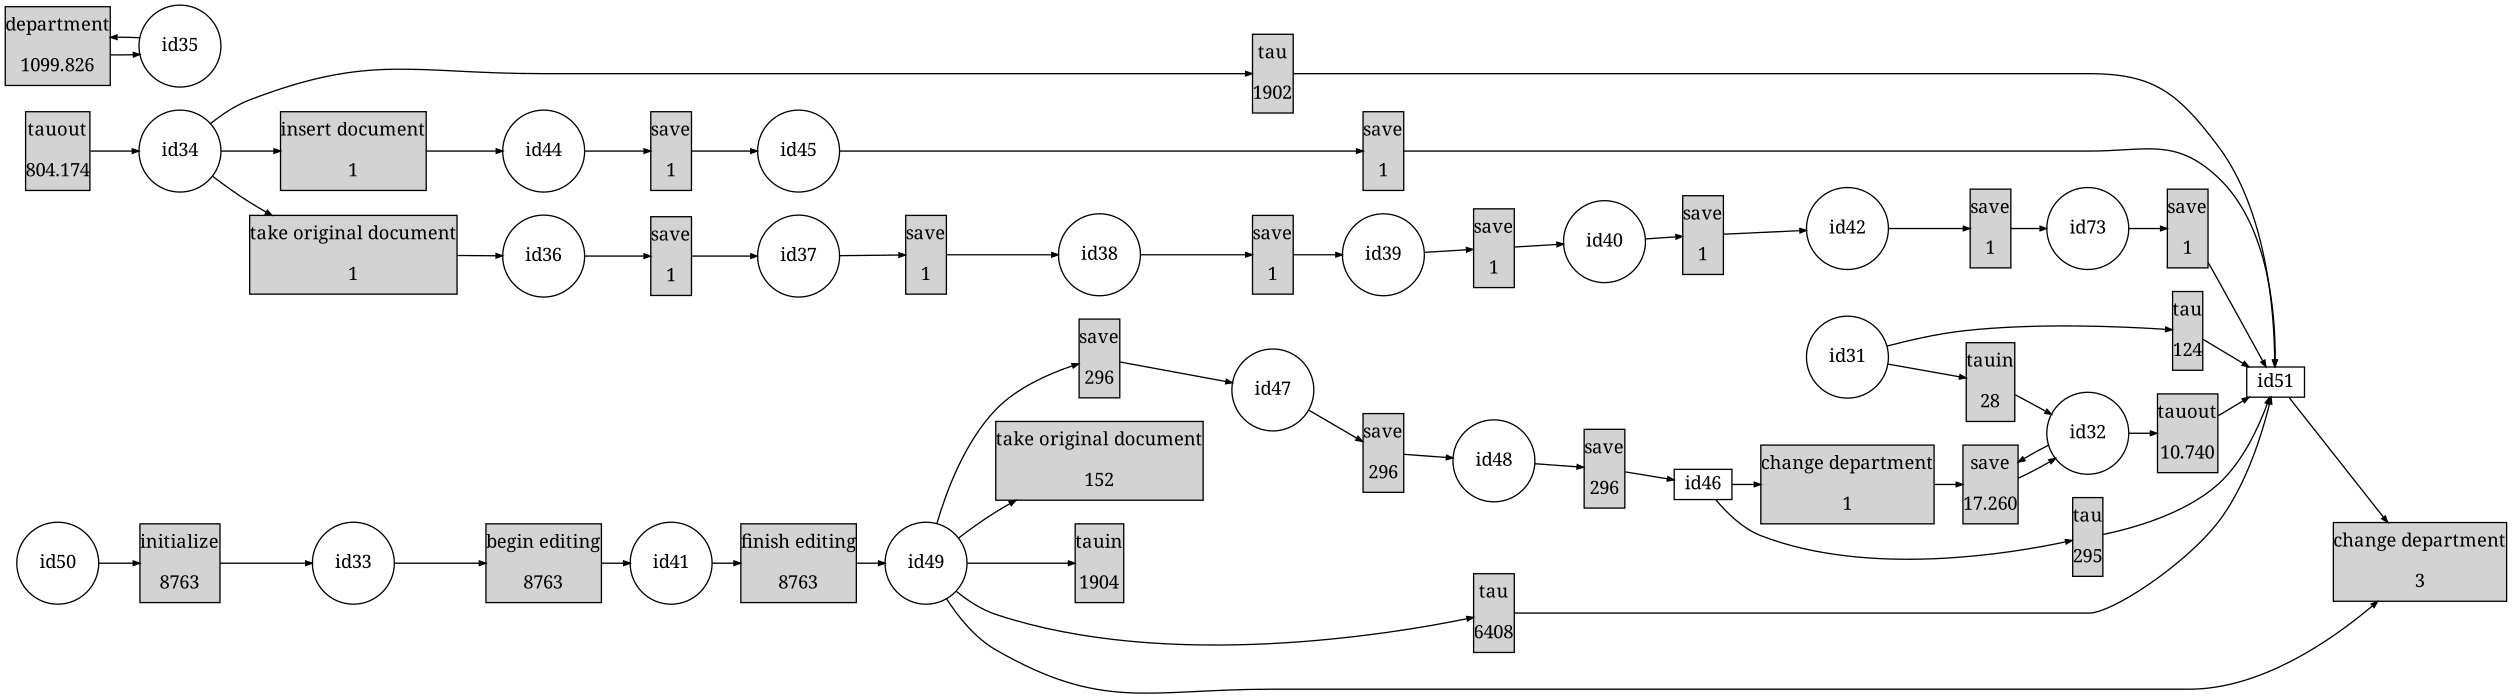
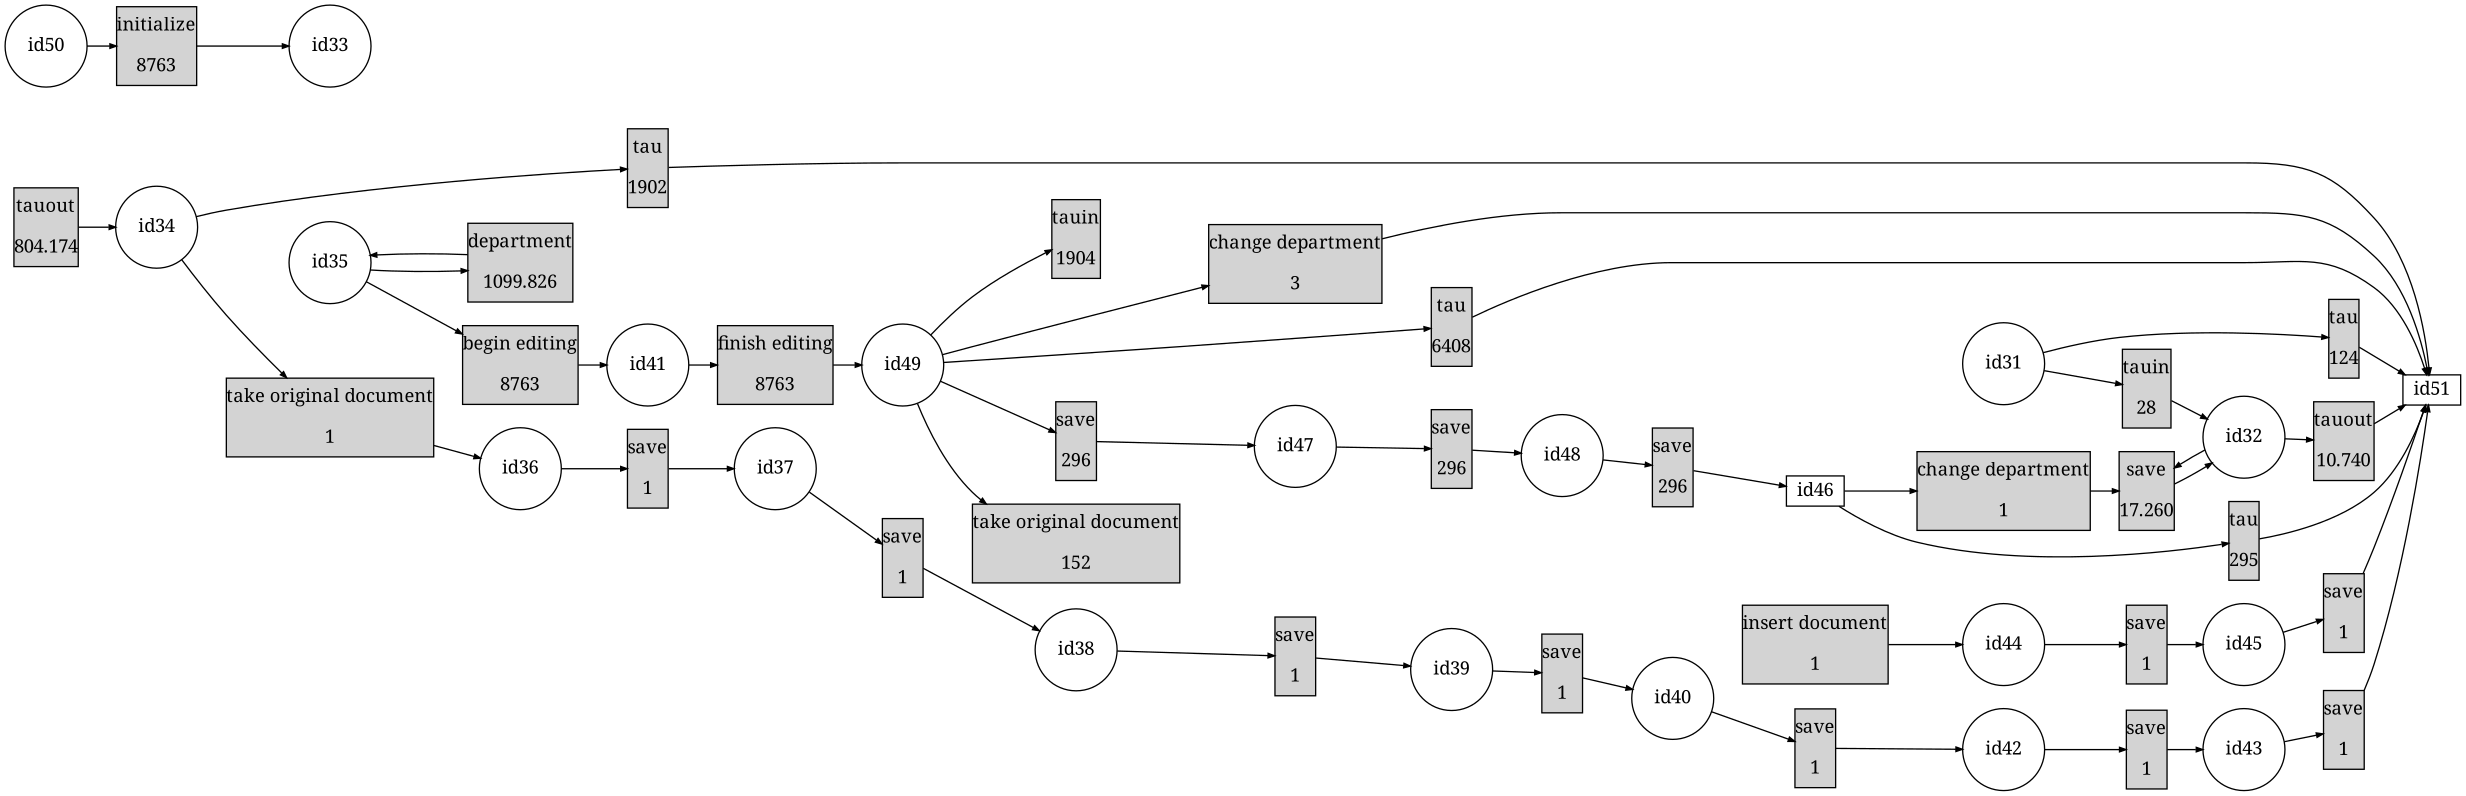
edge "id34" -> "insert document 1": removed
node "id73": label "id73" -> "id43"
edge "id51" -> "change department 3": reversed
edge "id33" -> "begin editing 8763": now "id35" -> "begin editing 8763"
